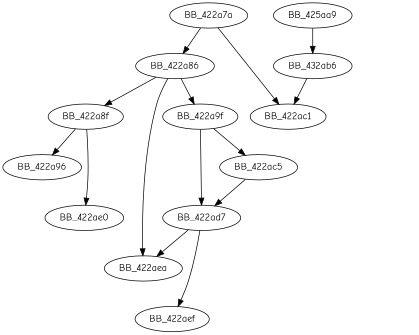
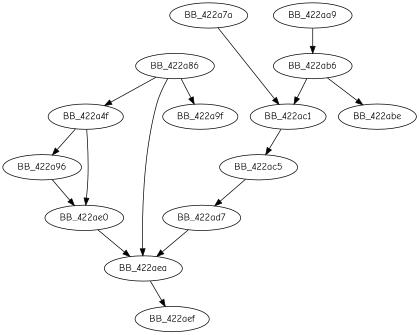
node "BB_425aa9": label "BB_425aa9" -> "BB_422aa9"
edge "BB_422a7a" -> "BB_422a86": removed
node "BB_432ab6": label "BB_432ab6" -> "BB_422ab6"
node "BB_422a8f": label "BB_422a8f" -> "BB_422a4f"
node "BB_422abe": added
edge "BB_422a9f" -> "BB_422ac5": now "BB_422ac1" -> "BB_422ac5"
edge "BB_422a9f" -> "BB_422ad7": removed
edge "BB_422a96" -> "BB_422ae0": added
edge "BB_422ae0" -> "BB_422aea": added
edge "BB_422ad7" -> "BB_422aef": now "BB_422aea" -> "BB_422aef"
